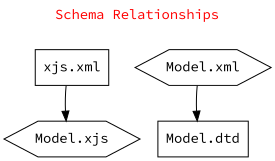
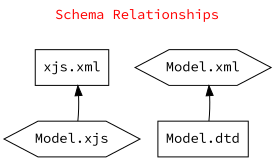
edge "xjs.xml" -> "Model.xjs": reversed
edge "Model.xml" -> "Model.dtd": reversed
